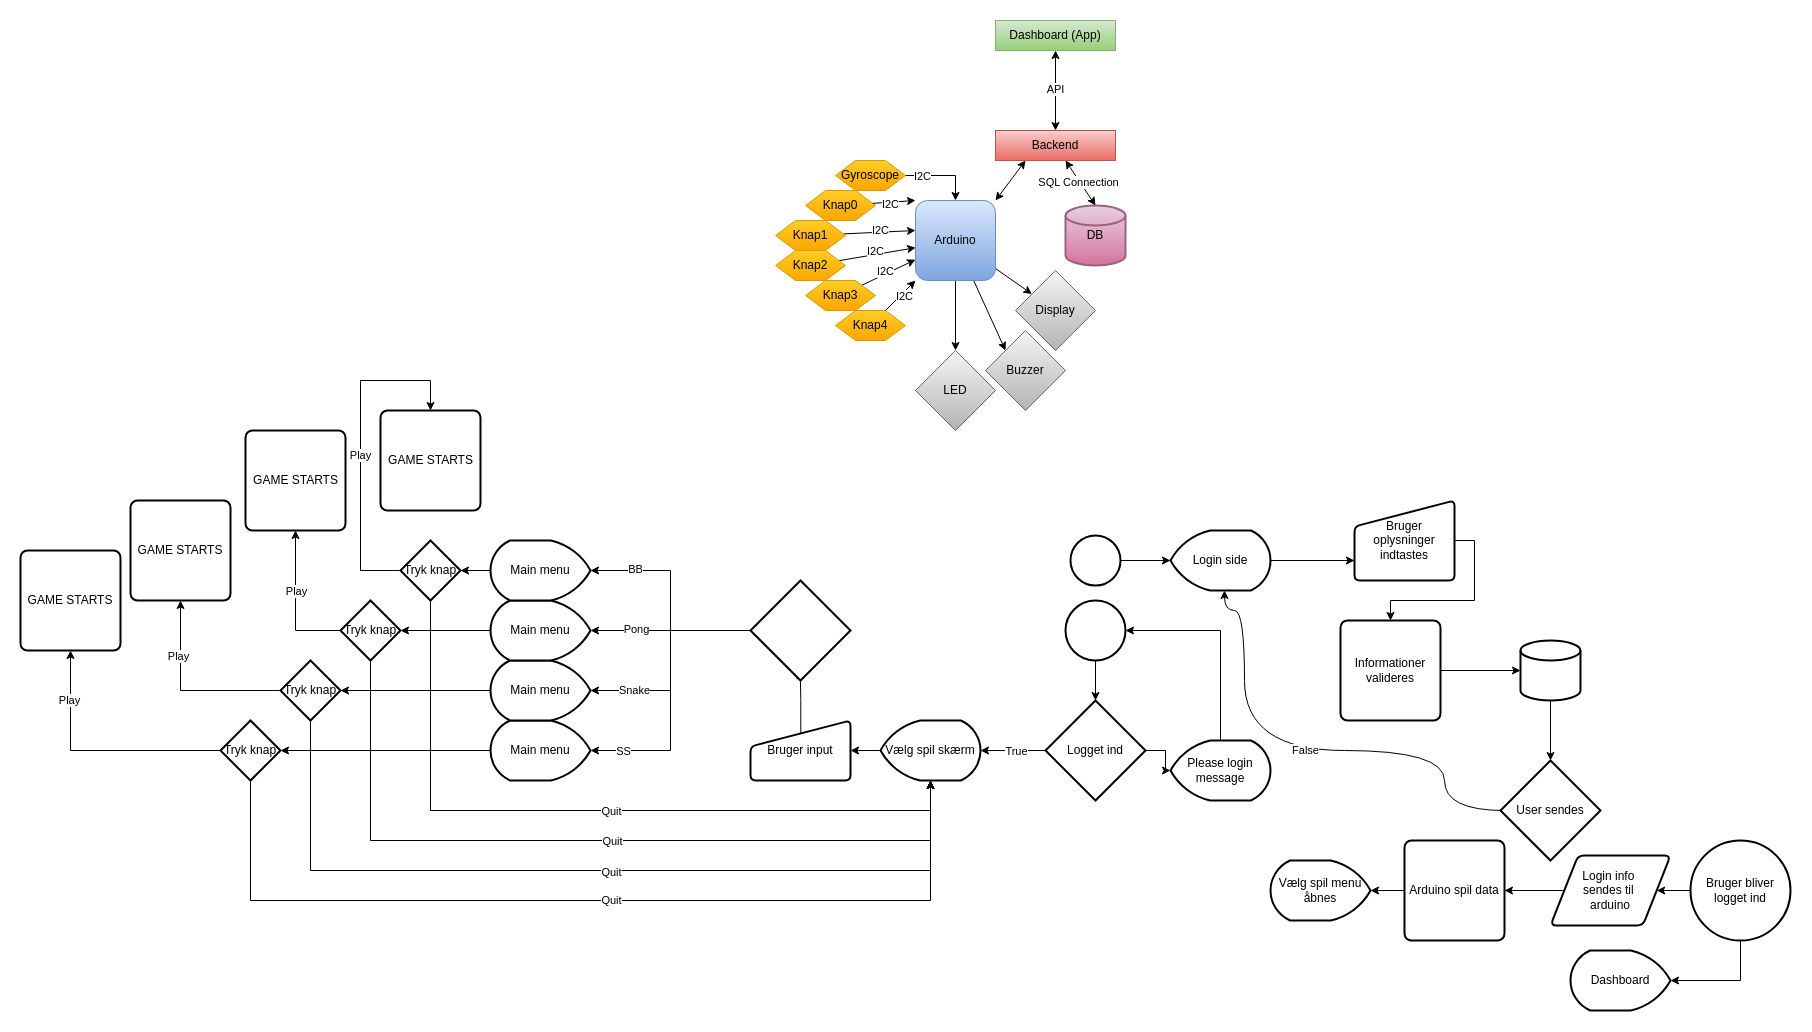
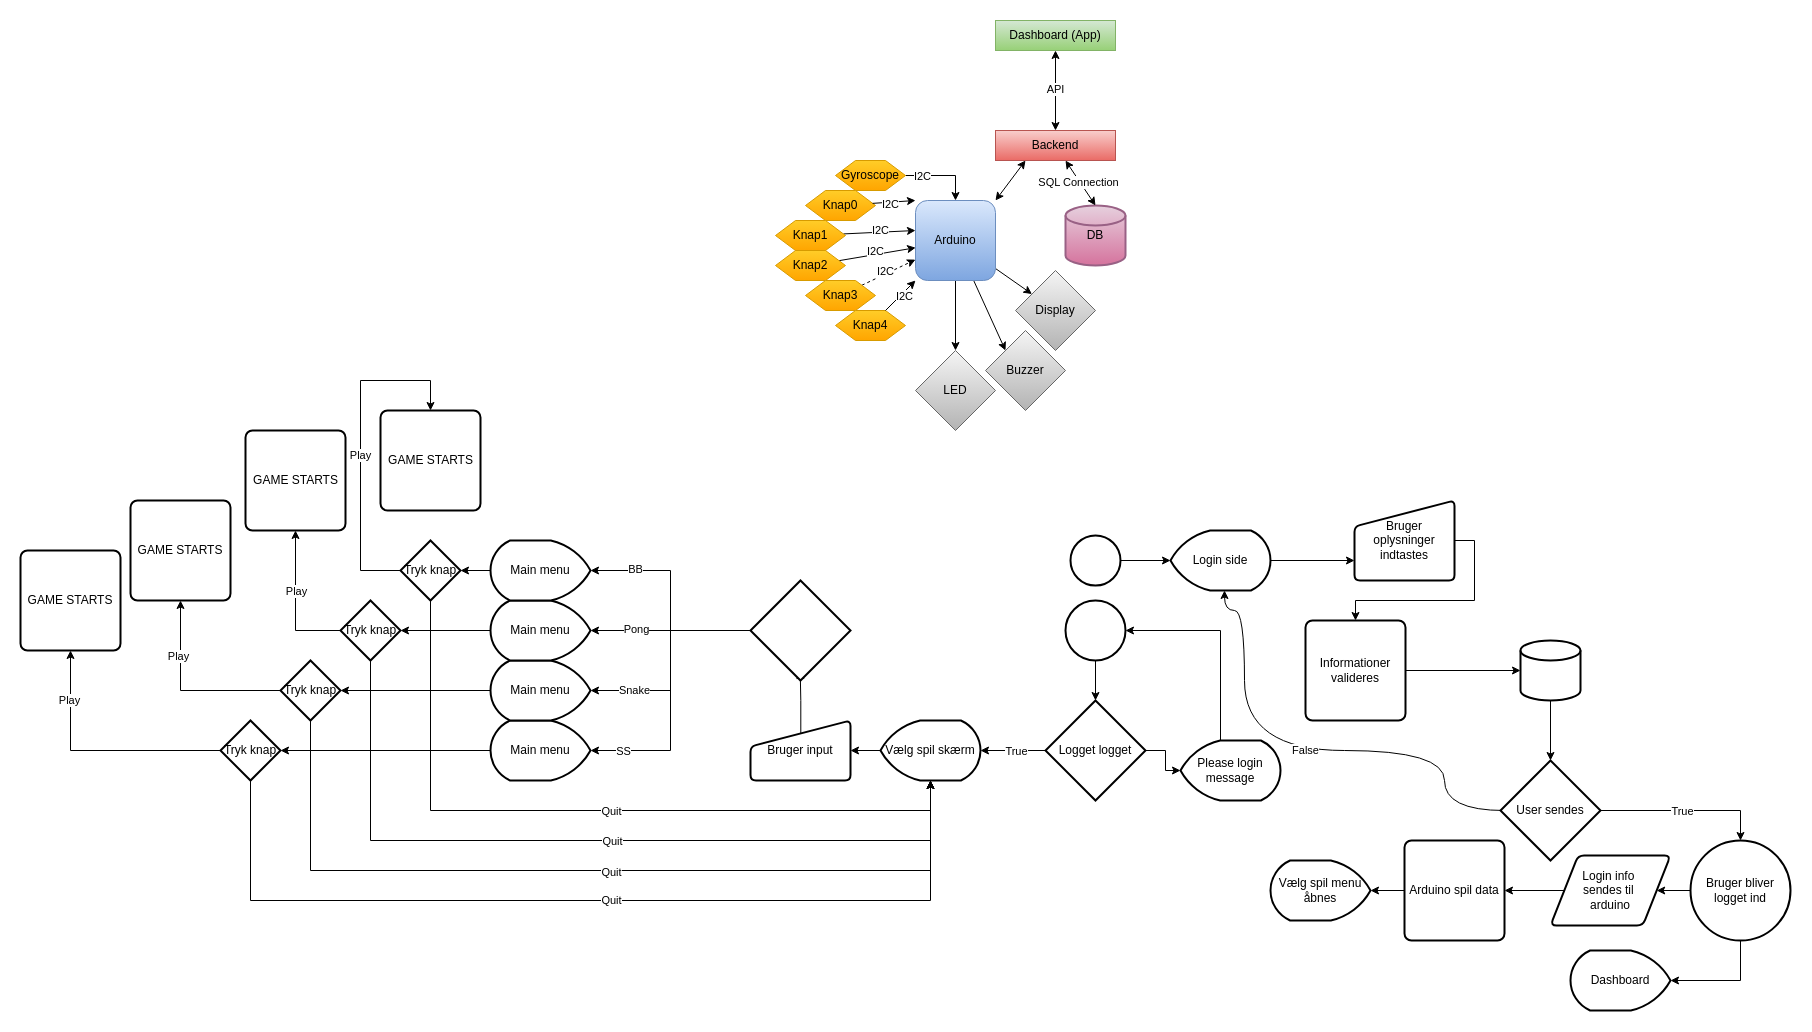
edge "Knap3" -> "Arduino": style solid -> dashed
node "Informationer valideres": moved (1391, 671) -> (1356, 671)
node "Logget ind": label "Logget ind" -> "Logget logget"
node "Please login message": moved (1221, 771) -> (1231, 771)
edge "User sendes" -> "Bruger bliver logget ind": added, label "True"
